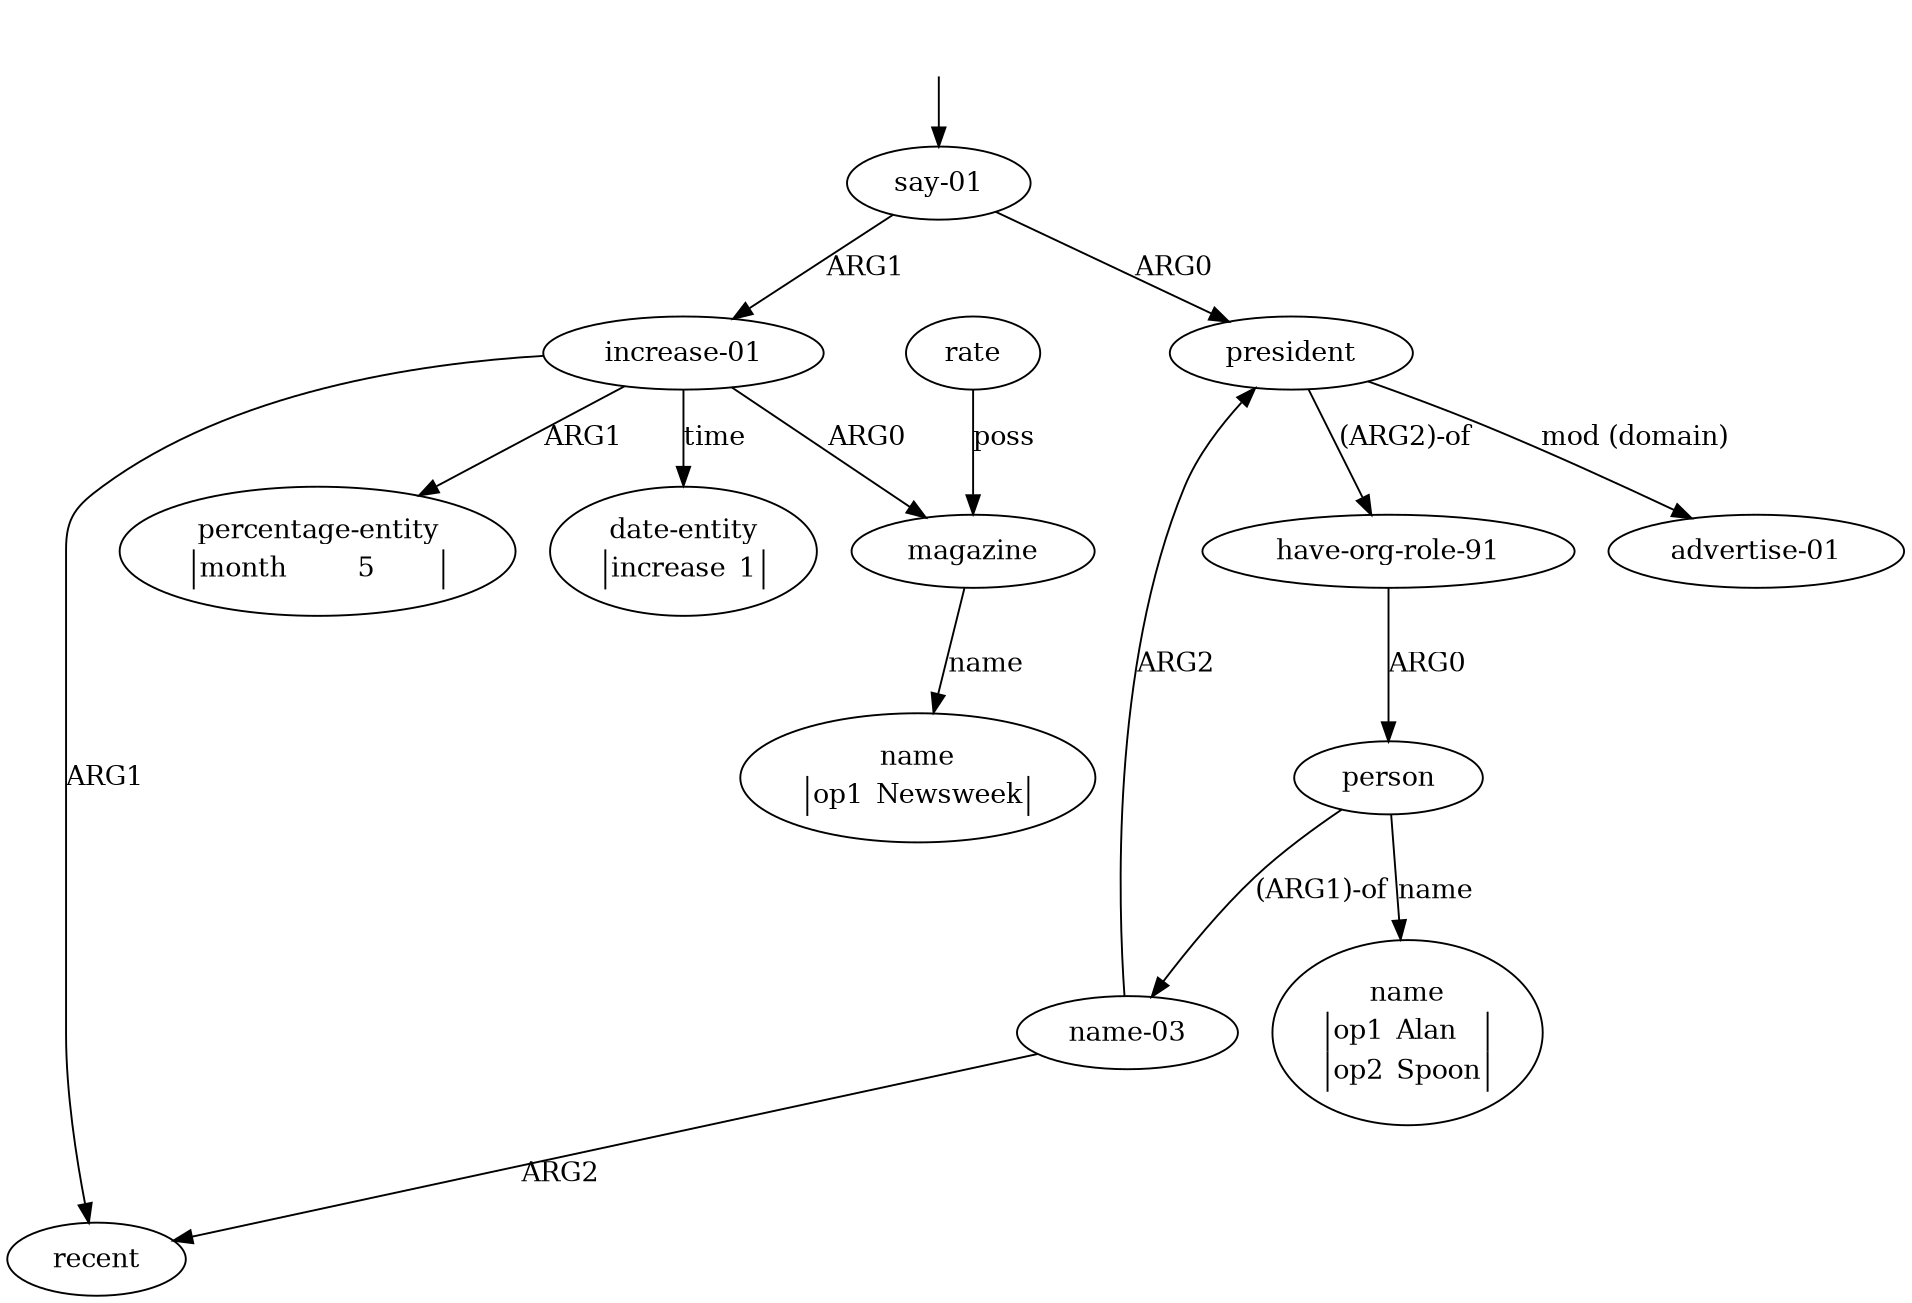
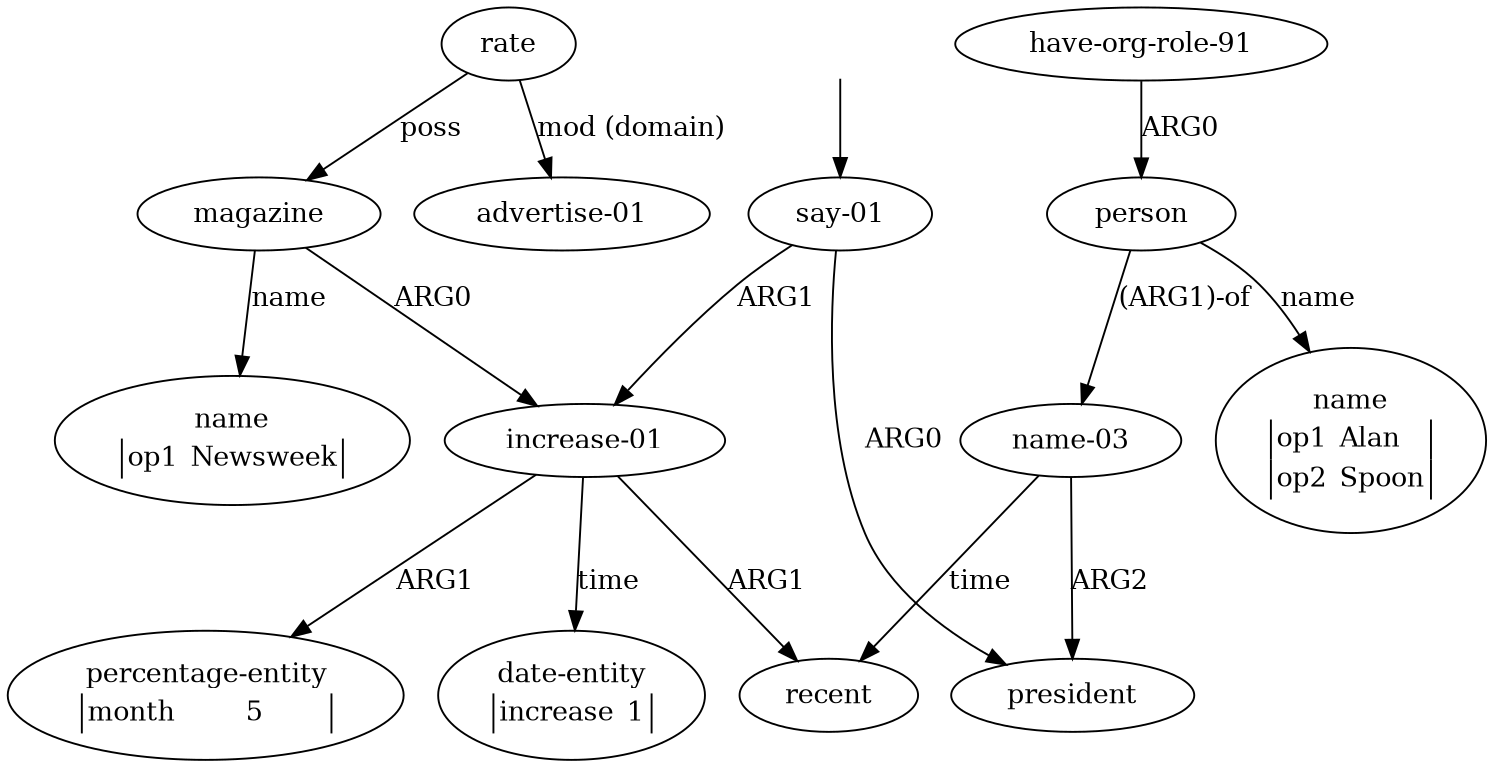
edge "president" -> "advertise-01": now "rate" -> "advertise-01"
edge "president" -> "have-org-role-91": removed, label "(ARG2)-of"
edge "increase-01" -> "magazine": reversed
edge "name-03" -> "recent": label "ARG2" -> "time"
